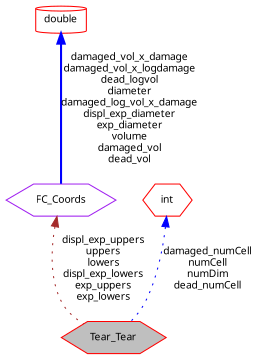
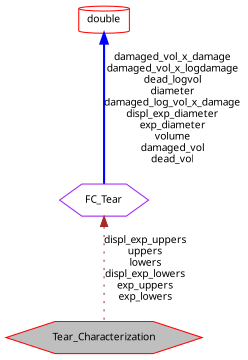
node "FC_Coords": label "FC_Coords" -> "FC_Tear"
node "int": removed
node "Tear_Tear": label "Tear_Tear" -> "Tear_Characterization"
